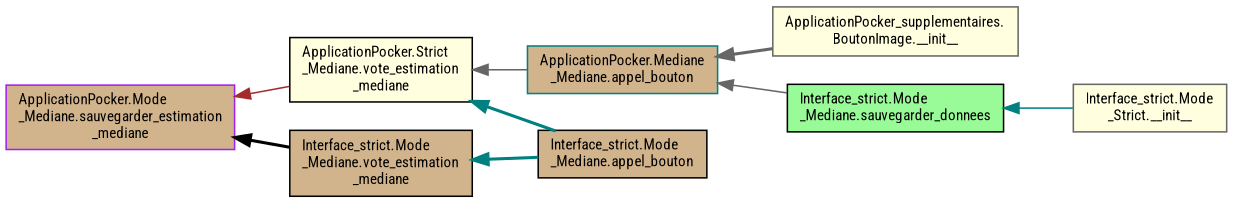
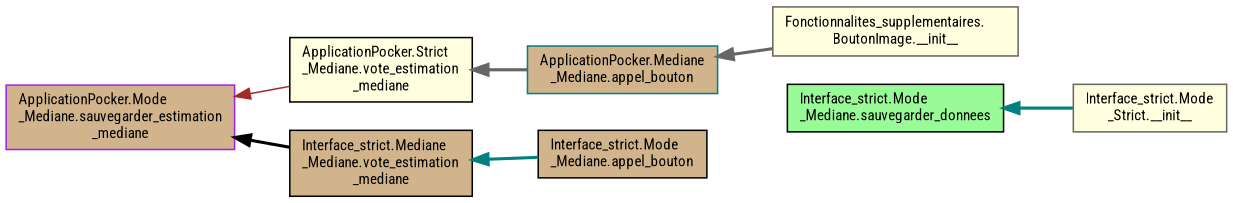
node "ApplicationPocker_supplementaires. BoutonImage.__init__": label "ApplicationPocker_supplementaires. BoutonImage.__init__" -> "Fonctionnalites_supplementaires. BoutonImage.__init__"
edge "ApplicationPocker.Mediane _Mediane.appel_bouton" -> "ApplicationPocker.Strict _Mediane.vote_estimation _mediane": style solid -> bold
edge "Interface_strict.Mode _Mediane.sauvegarder_donnees" -> "ApplicationPocker.Mediane _Mediane.appel_bouton": removed
edge "Interface_strict.Mode _Strict.__init__" -> "Interface_strict.Mode _Mediane.sauvegarder_donnees": style solid -> bold
edge "Interface_strict.Mode _Mediane.appel_bouton" -> "ApplicationPocker.Strict _Mediane.vote_estimation _mediane": removed
node "Interface_strict.Mode _Mediane.vote_estimation _mediane": label "Interface_strict.Mode _Mediane.vote_estimation _mediane" -> "Interface_strict.Mediane _Mediane.vote_estimation _mediane"
